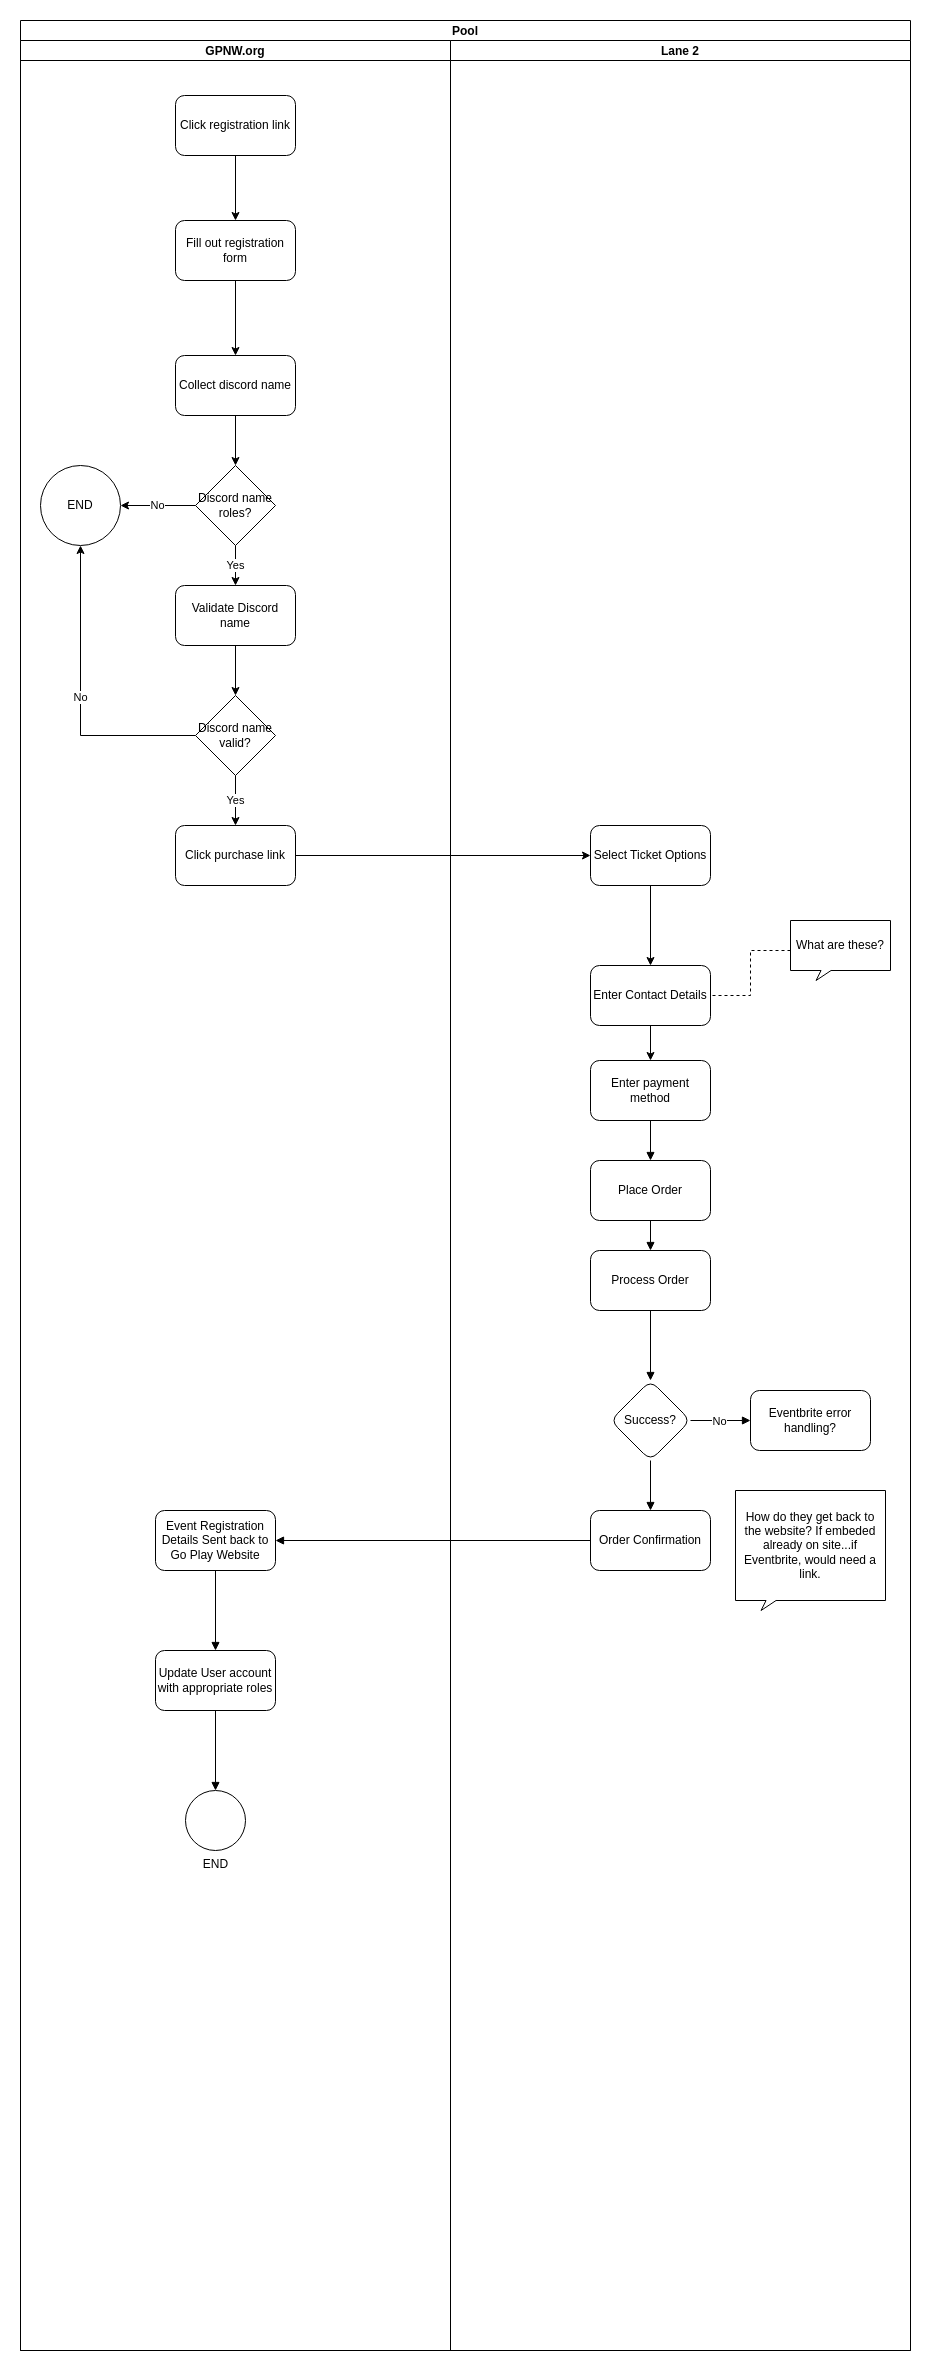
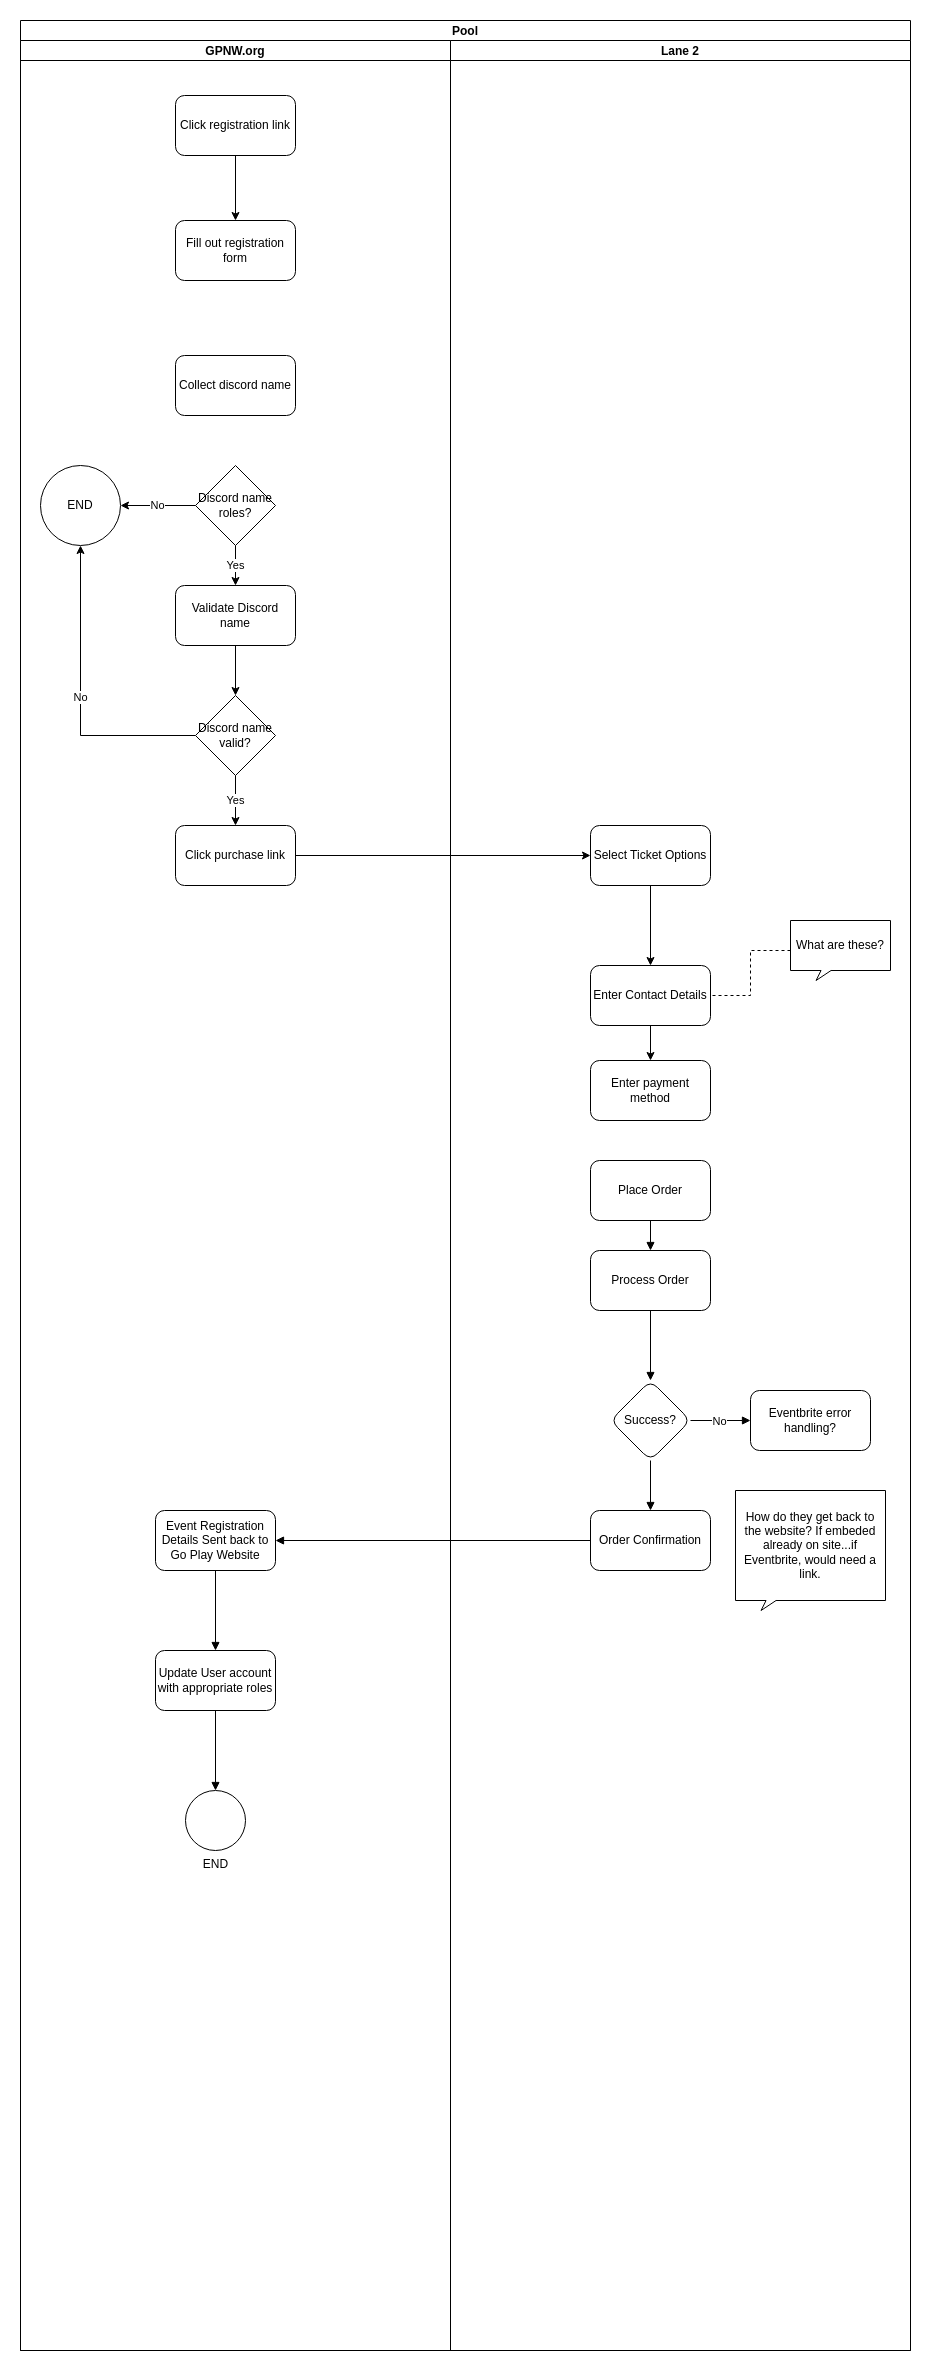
edge "Fill out registration form" -> "Collect discord name": removed
edge "Collect discord name" -> "Discord name roles?": removed
edge "Enter payment method" -> "Place Order": removed
